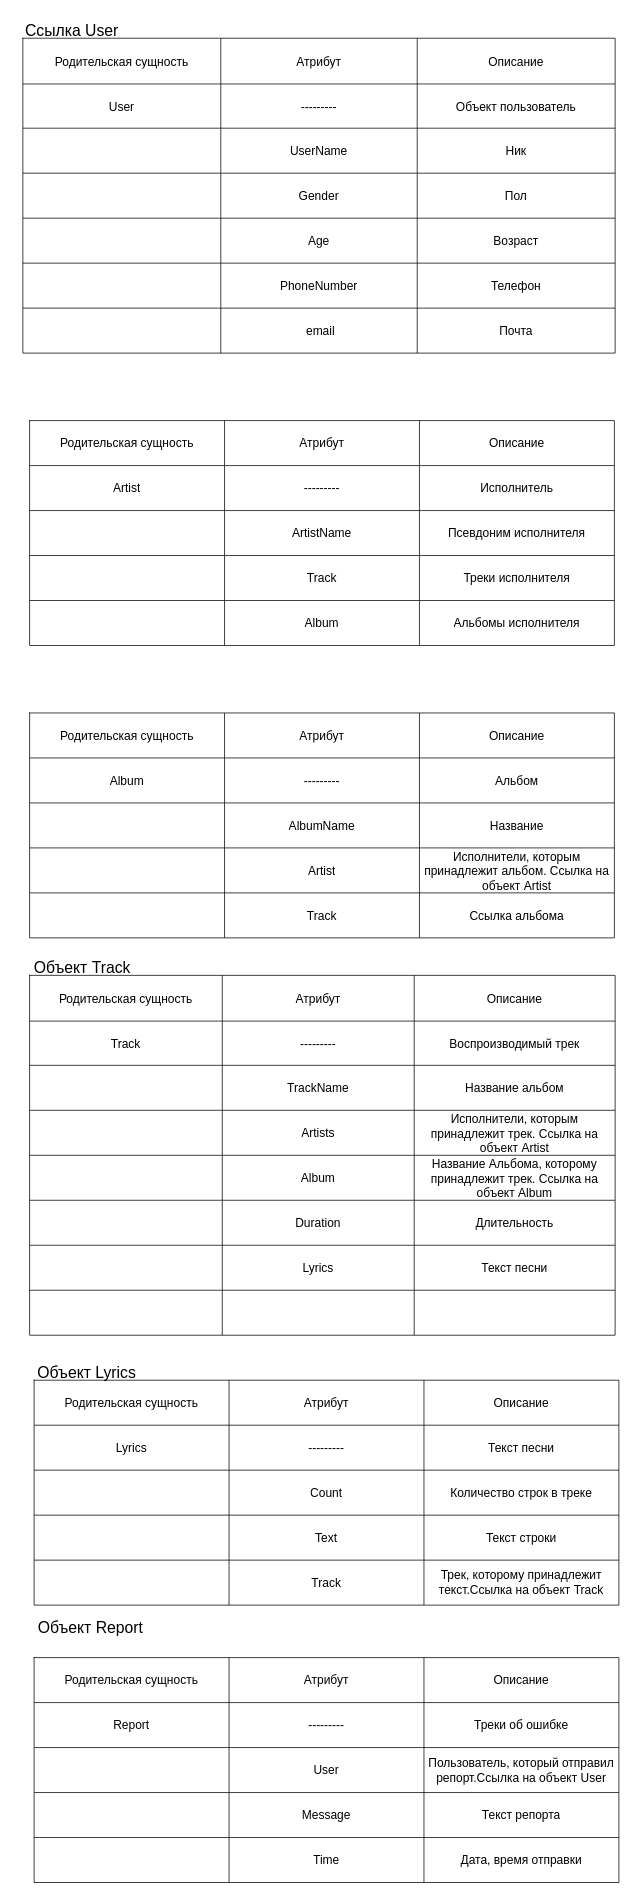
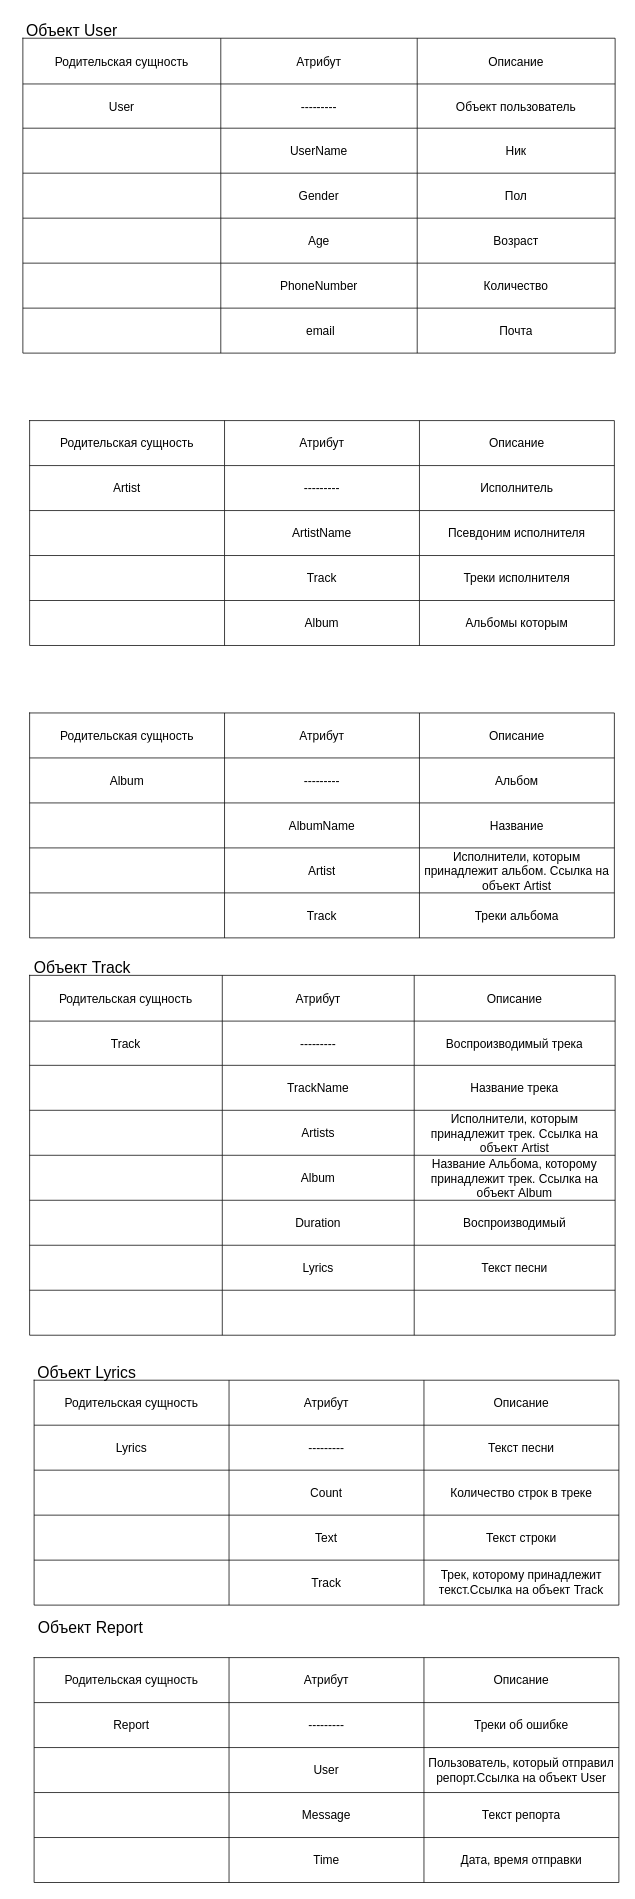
node "Ссылка User": label "Ссылка User" -> "Объект User"
node "Телефон": label "Телефон" -> "Количество"
node "Альбомы исполнителя": label "Альбомы исполнителя" -> "Альбомы которым"
node "Ссылка альбома": label "Ссылка альбома" -> "Треки альбома"
node "Воспроизводимый трек": label "Воспроизводимый трек" -> "Воспроизводимый трека"
node "Название альбом": label "Название альбом" -> "Название трека"
node "Длительность": label "Длительность" -> "Воспроизводимый"
